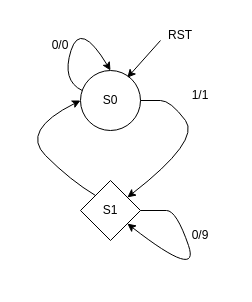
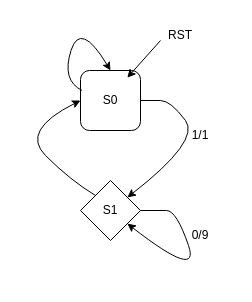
node "0/0": removed
node "1/1": moved (201, 96) -> (201, 136)
node "S0": shape ellipse -> rounded rectangle
